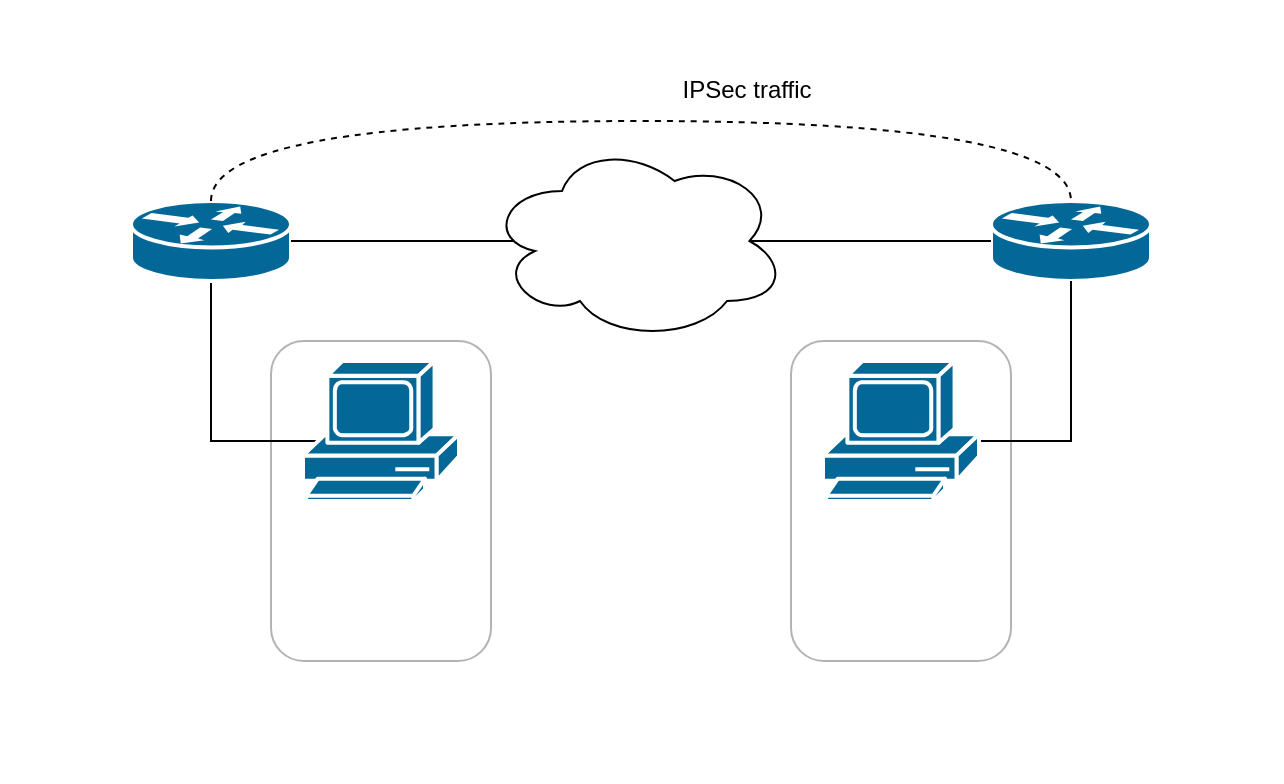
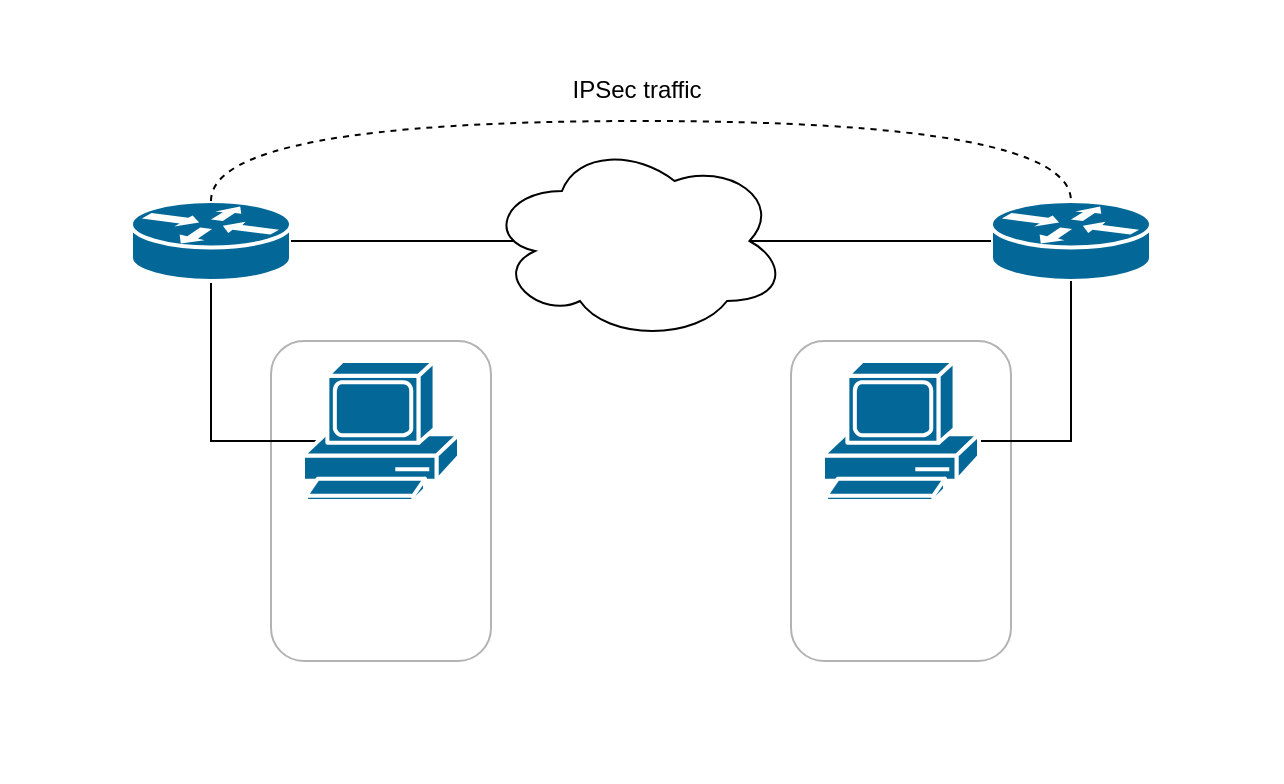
node "IPSec traffic": moved (747, 91) -> (637, 91)
